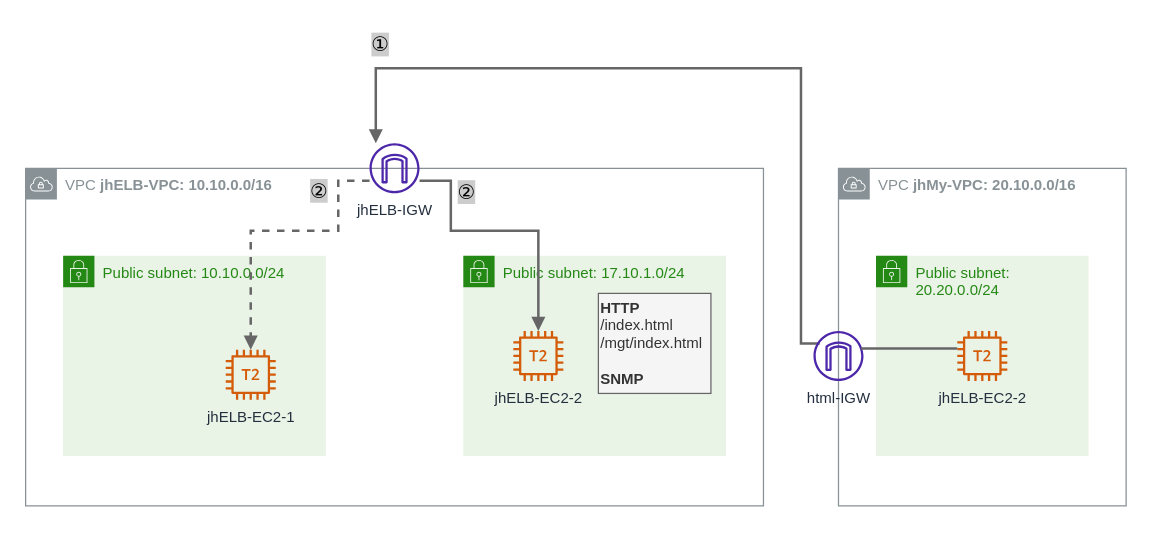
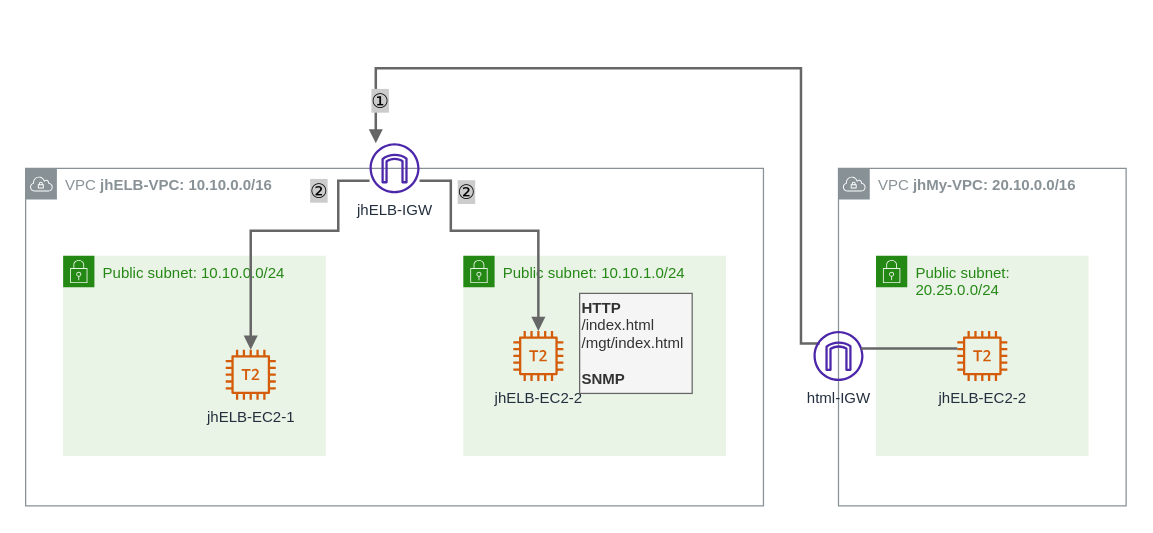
node "①": moved (381, 44) -> (381, 101)
edge "jhELB-IGW" -> "jhELB-EC2-1": style dashed -> solid
node "Public subnet: 17.10.1.0/24": label "Public subnet: 17.10.1.0/24" -> "Public subnet: 10.10.1.0/24"
node "Public subnet: 20.20.0.0/24": label "Public subnet: 20.20.0.0/24" -> "Public subnet: 20.25.0.0/24"
node "HTTP /index.html /mgt/index.html SNMP": moved (654, 343) -> (636, 343)
